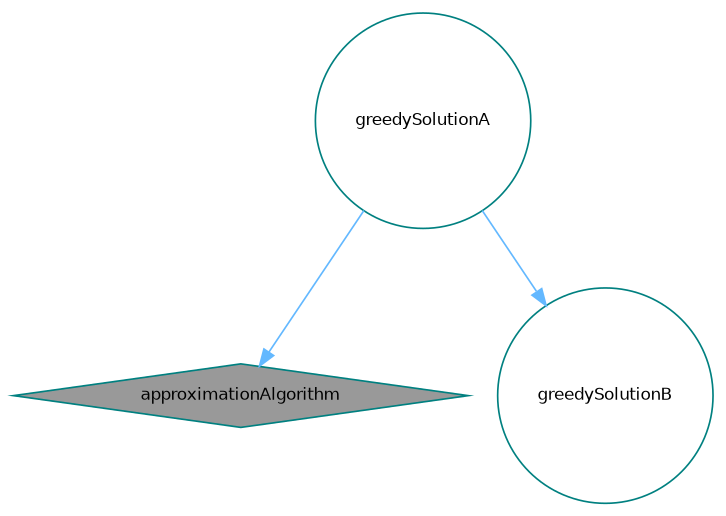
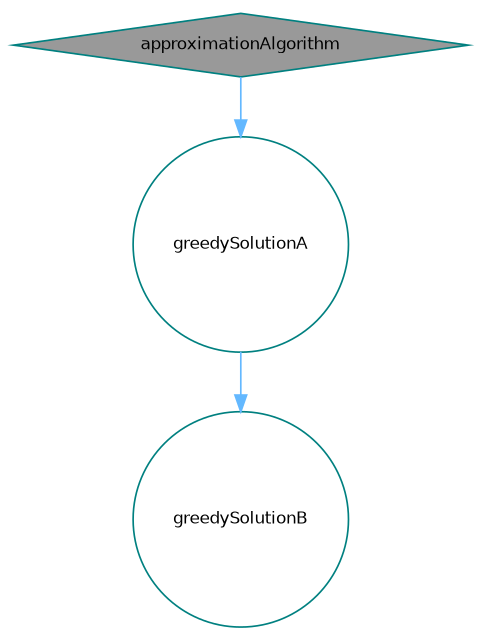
edge "greedySolutionA" -> "approximationAlgorithm": reversed
